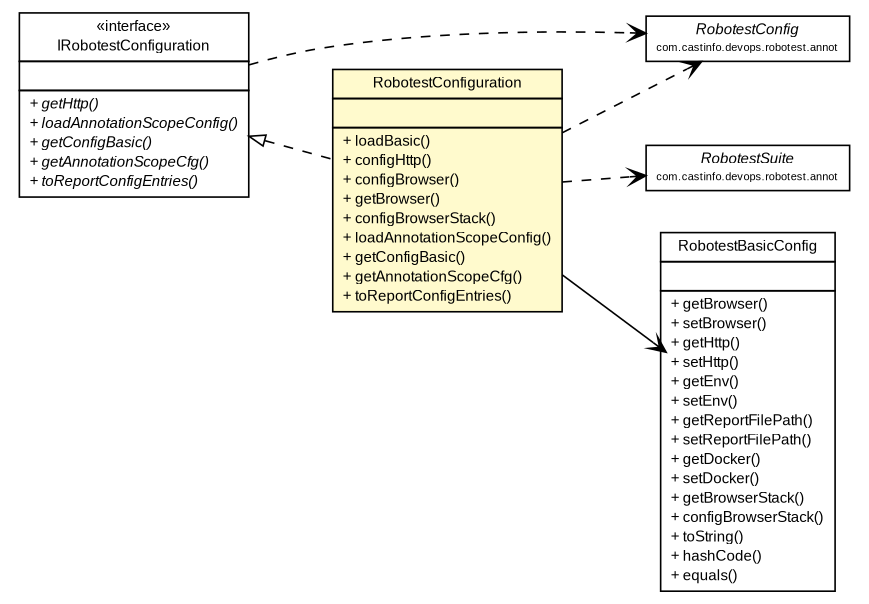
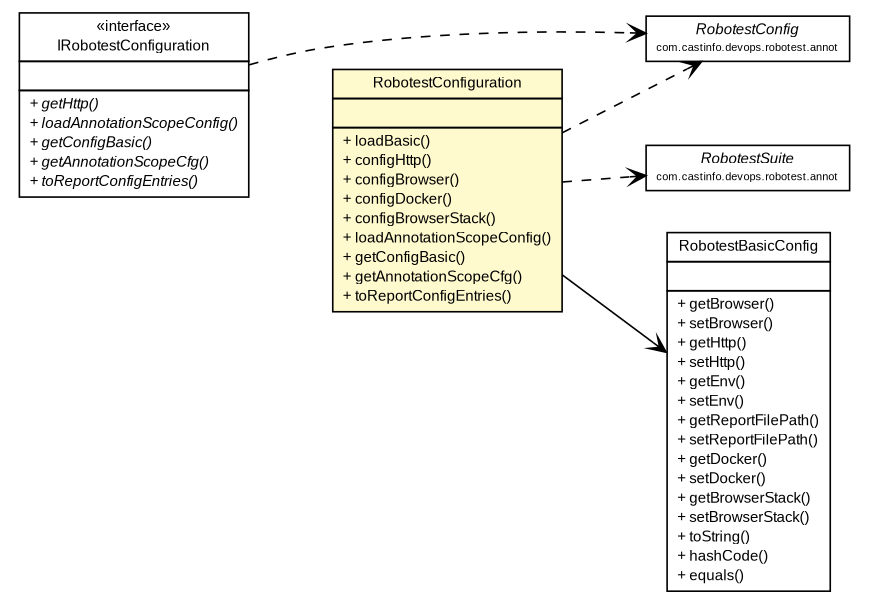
edge "RobotestConfiguration" -> "IRobotestConfiguration": removed
node "RobotestConfiguration": text "+ getBrowser()" -> "+ configDocker()"
node "RobotestBasicConfig": text "+ configBrowserStack()" -> "+ setBrowserStack()"
